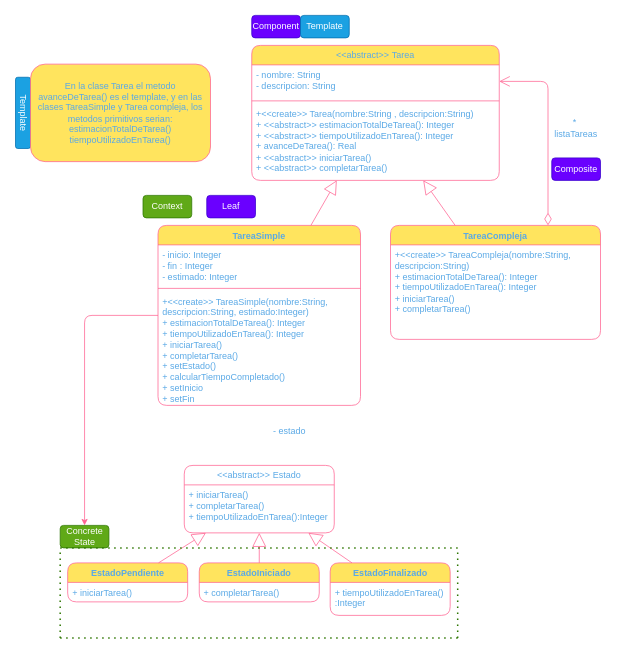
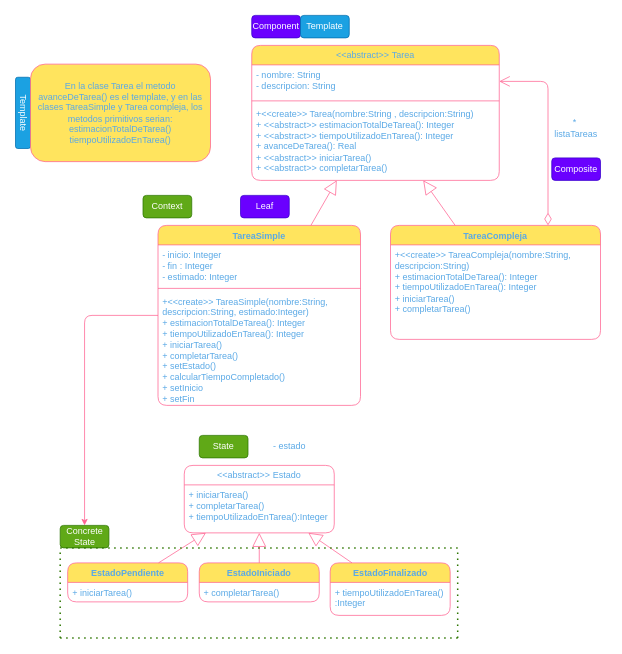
node "Leaf": moved (231, 207) -> (265, 207)
node "- estado": moved (289, 432) -> (289, 447)
node "State": added
